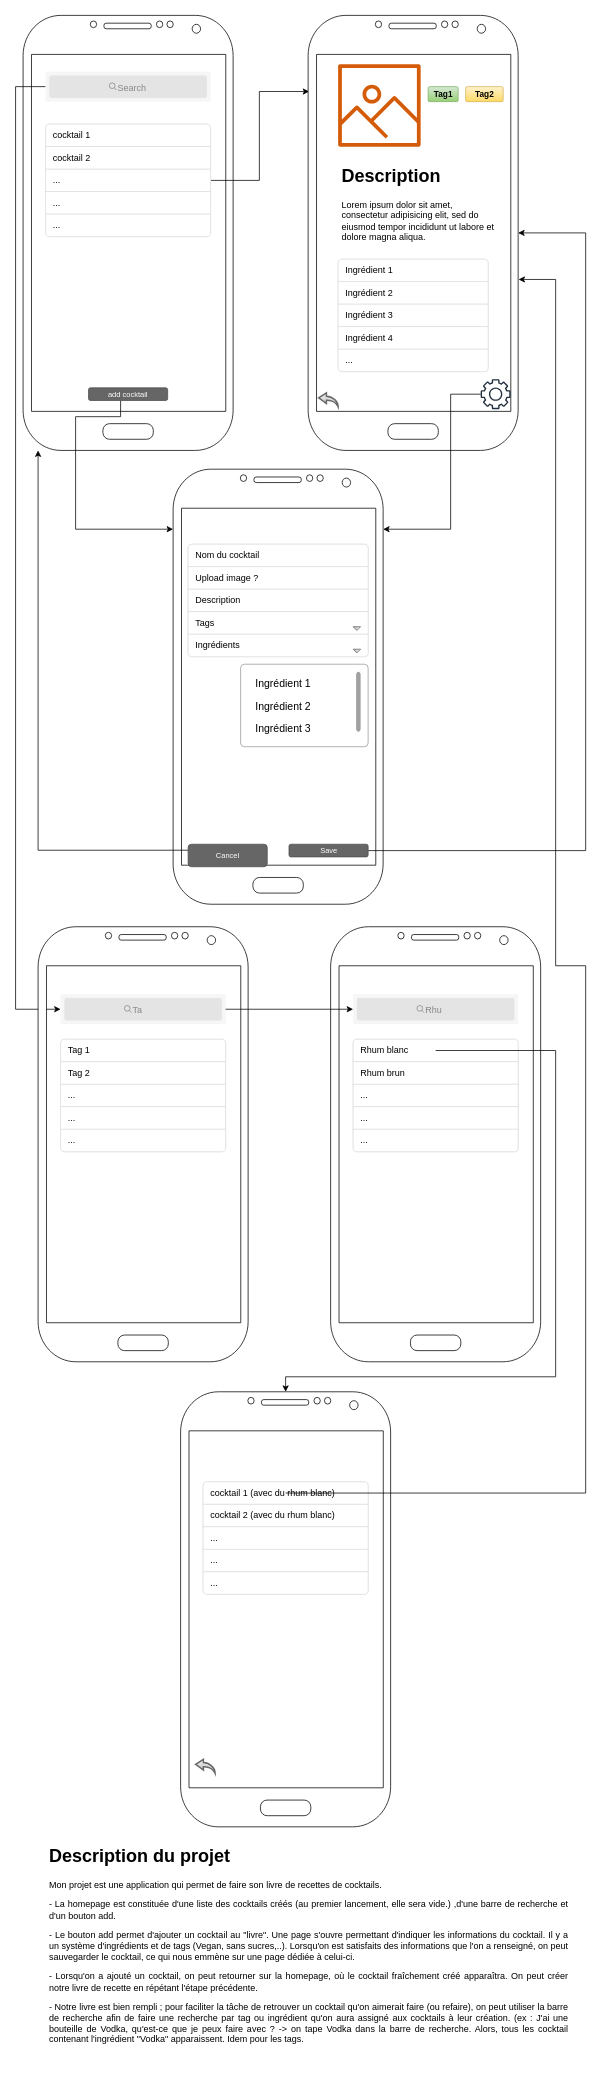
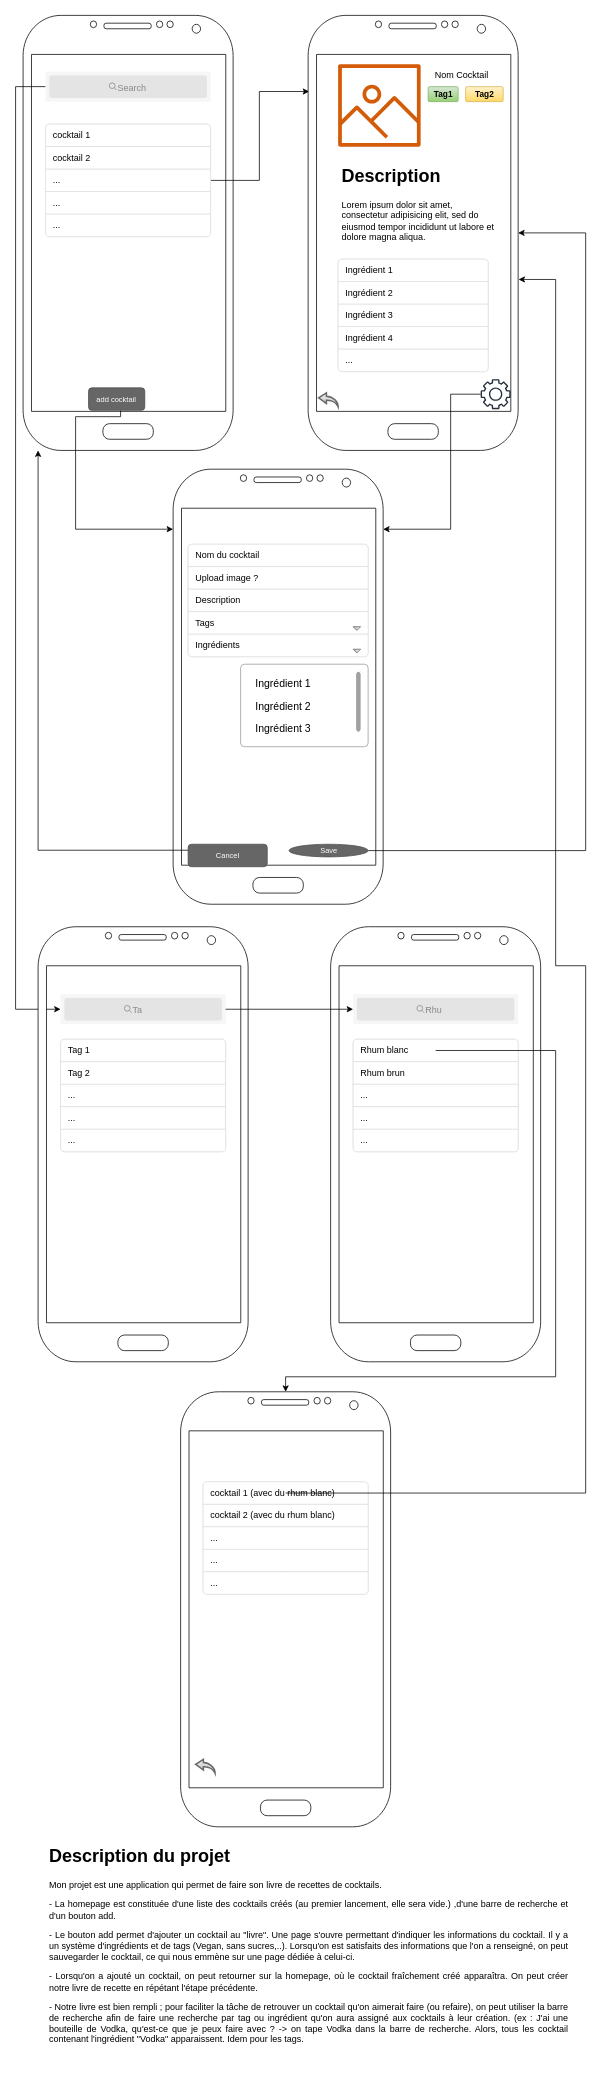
node "Nom Cocktail": added
node "add cocktail": size 79x13 -> 56x23
node "Save": shape rounded rectangle -> ellipse
